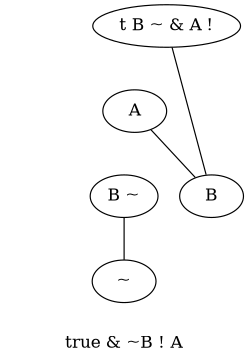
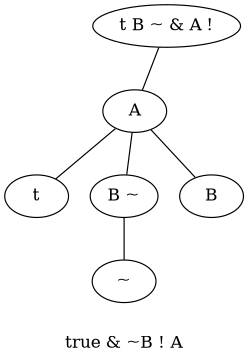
edge "t B ~ & A !" -- "B": now "t B ~ & A !" -- "A"
edge "A" -- "B ~": added
node "t": added
